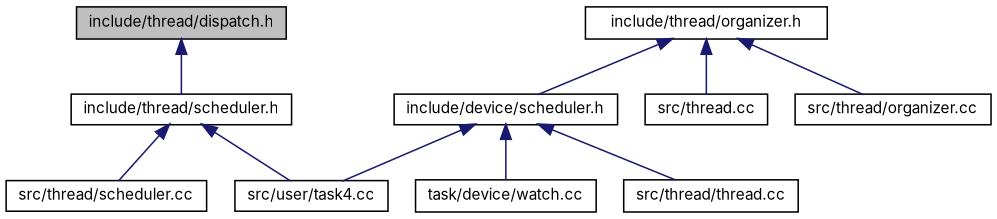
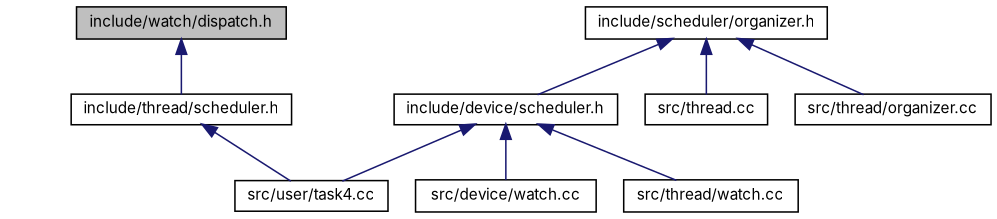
node "include/thread/dispatch.h": label "include/thread/dispatch.h" -> "include/watch/dispatch.h"
node "include/thread/organizer.h": label "include/thread/organizer.h" -> "include/scheduler/organizer.h"
node "src/thread/scheduler.cc": removed
node "task/device/watch.cc": label "task/device/watch.cc" -> "src/device/watch.cc"
node "src/thread/thread.cc": label "src/thread/thread.cc" -> "src/thread/watch.cc"
